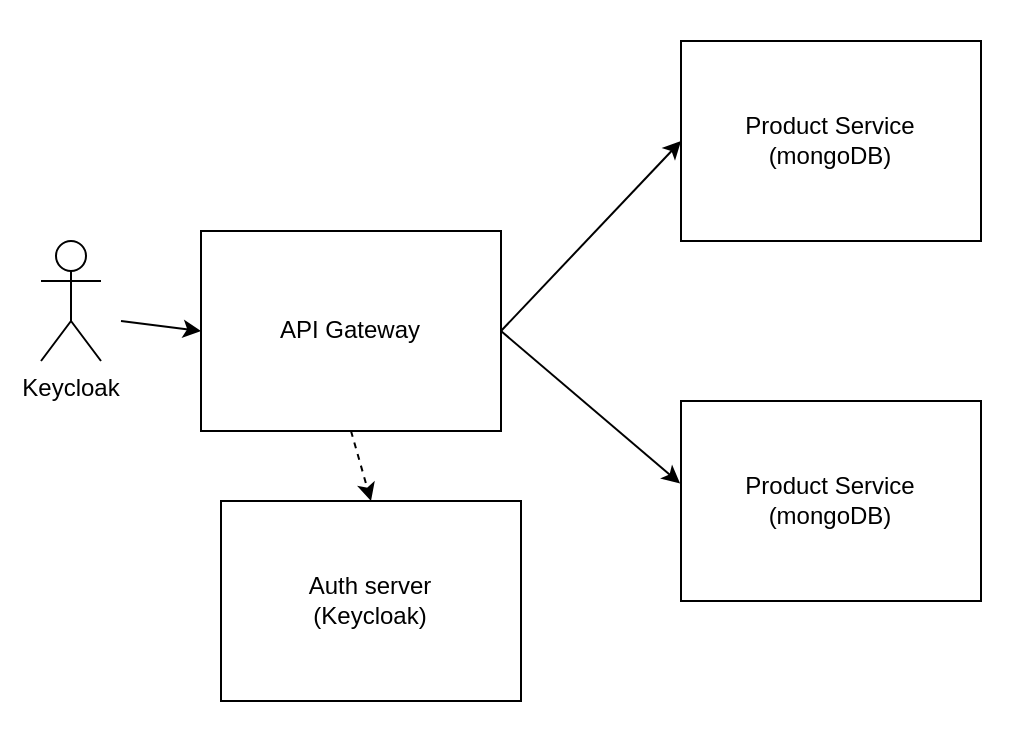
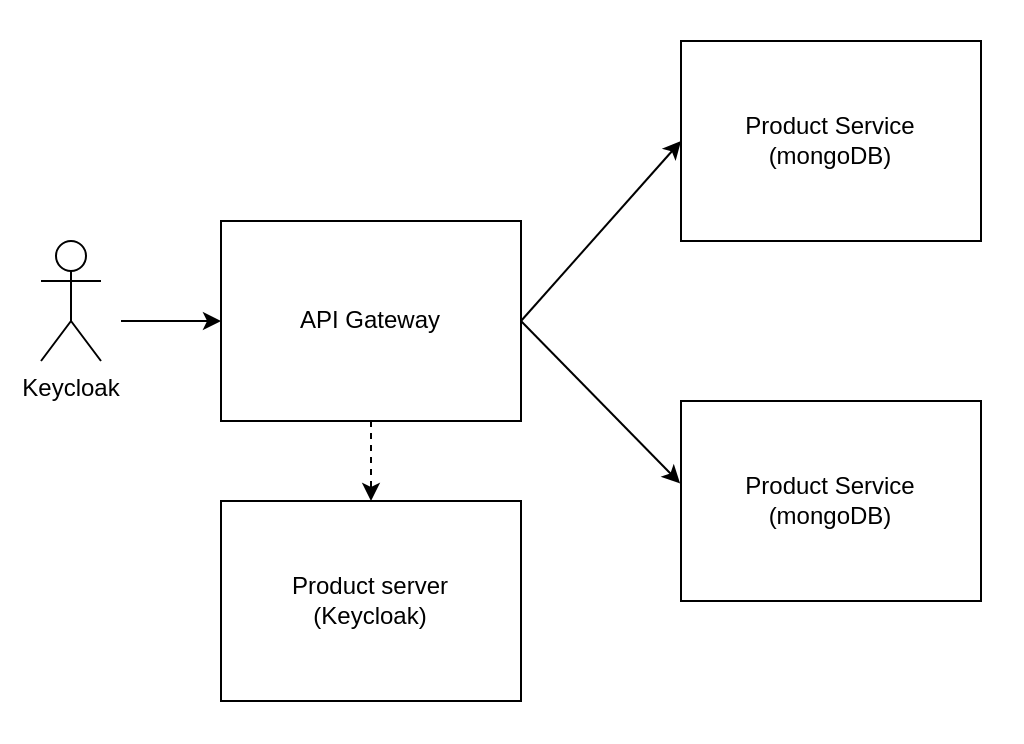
node "API Gateway": moved (351, 331) -> (371, 321)
node "Auth server (Keycloak)": label "Auth server (Keycloak)" -> "Product server (Keycloak)"
